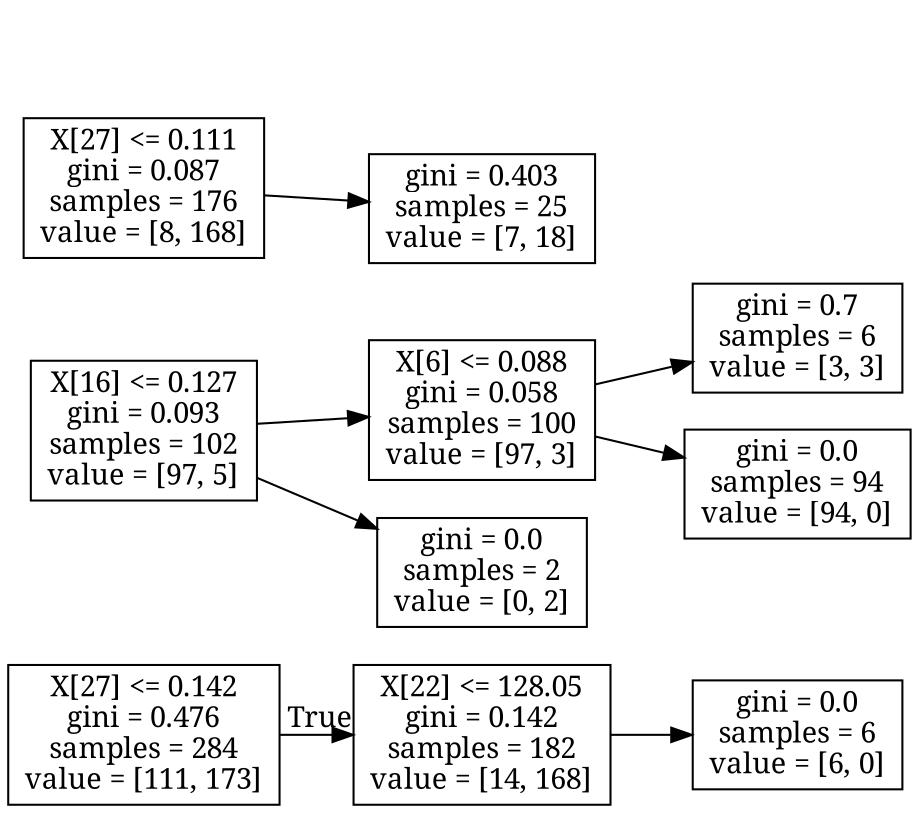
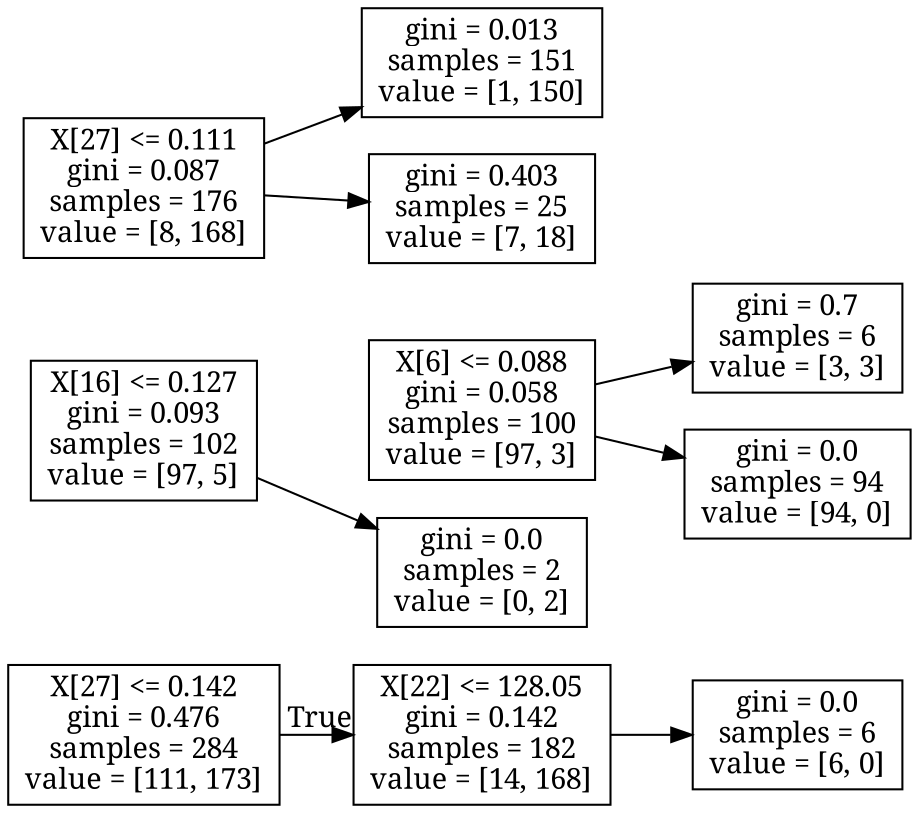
node "gini = 0.013 samples = 151 value = [1, 150]": added
edge "X[16] <= 0.127 gini = 0.093 samples = 102 value = [97, 5]" -> "X[6] <= 0.088 gini = 0.058 samples = 100 value = [97, 3]": removed
